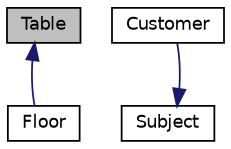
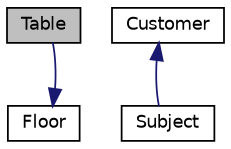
edge "Customer" -> "Subject": reversed
edge "Floor" -> "Table": reversed
